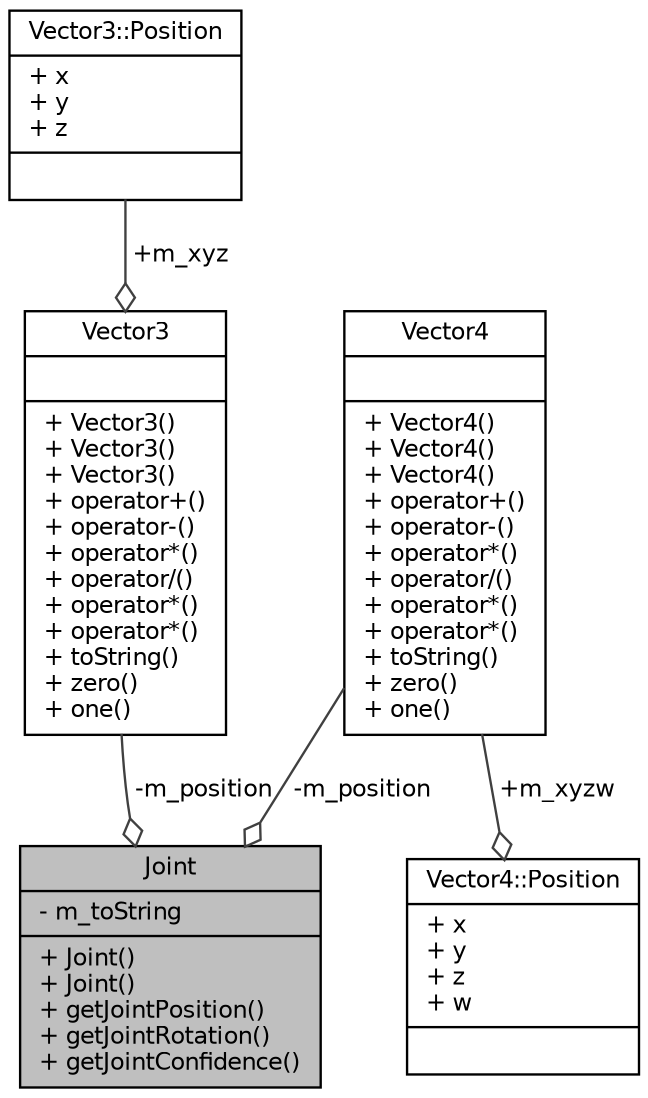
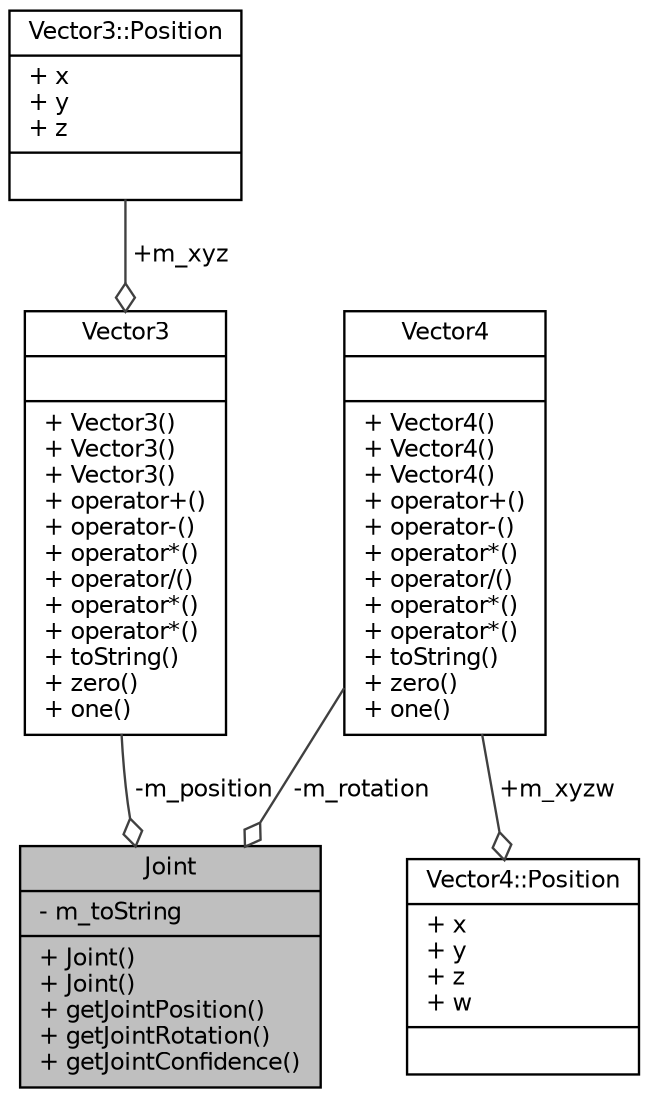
edge "Vector4" -> "Joint": label " -m_position" -> " -m_rotation"
